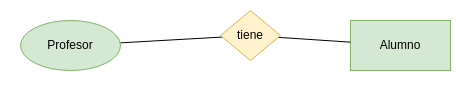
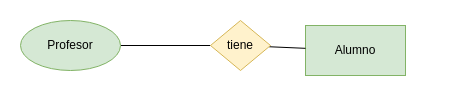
node "tiene": moved (251, 36) -> (241, 46)
node "Alumno": moved (401, 46) -> (356, 51)
